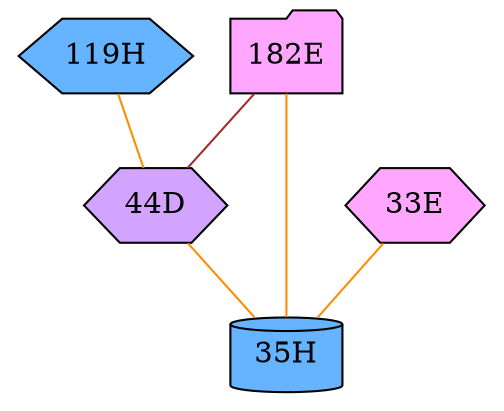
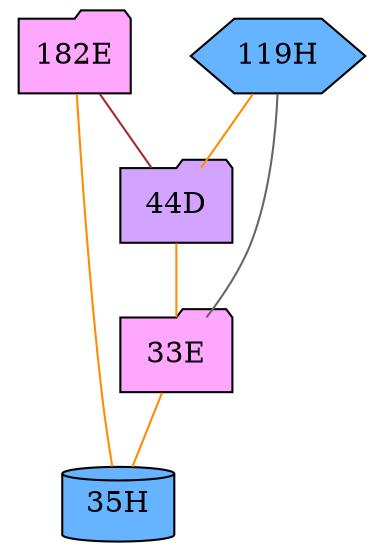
node "44D": shape hexagon -> folder
node "33E": shape hexagon -> folder
edge "119H" -- "33E": added
edge "44D" -- "35H": now "44D" -- "33E"
